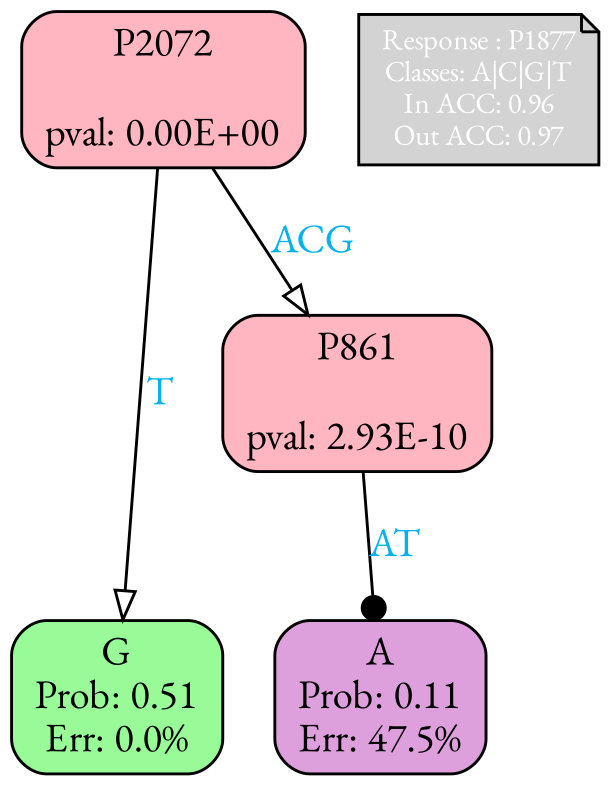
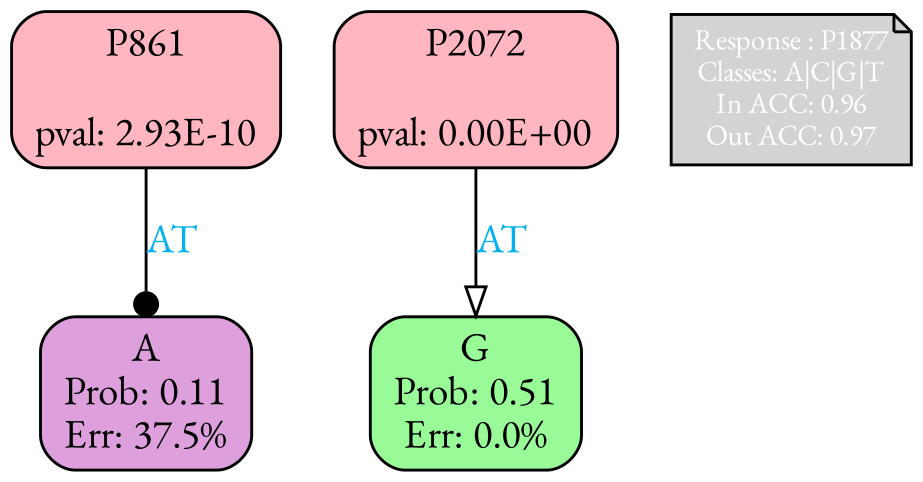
edge "P2072 pval: 0.00E+00" -> "P861 pval: 2.93E-10": removed, label "ACG"
edge "P2072 pval: 0.00E+00" -> "G Prob: 0.51 Err: 0.0%": label "T" -> "AT"
node "A Prob: 0.11 Err: 47.5%": label "A Prob: 0.11 Err: 47.5%" -> "A Prob: 0.11 Err: 37.5%"
